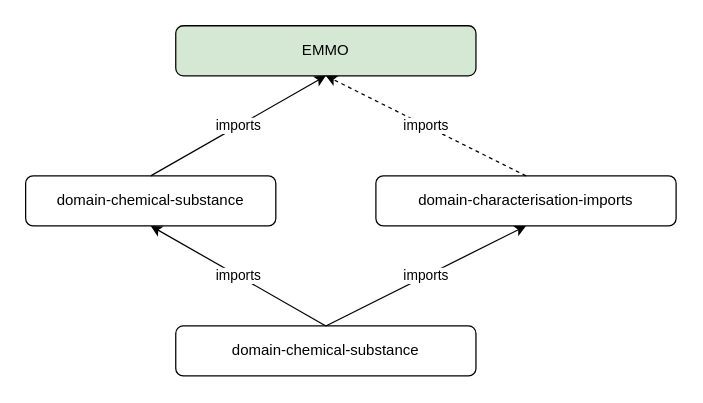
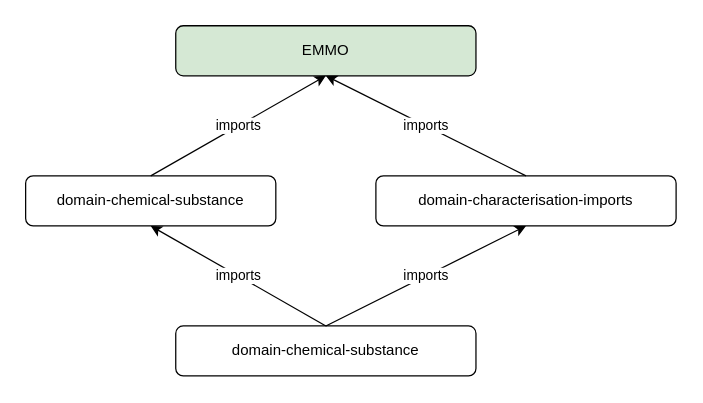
edge "domain-characterisation-imports" -> "EMMO": style dashed -> solid
